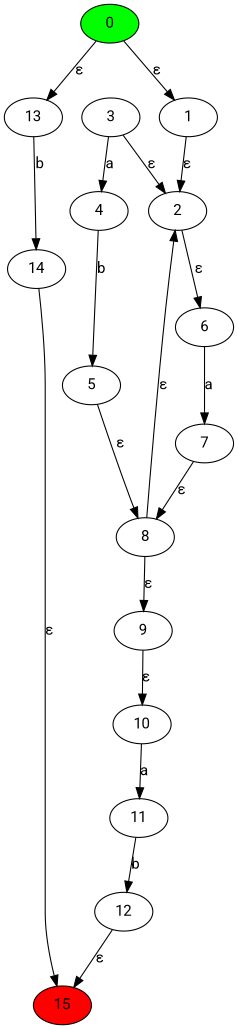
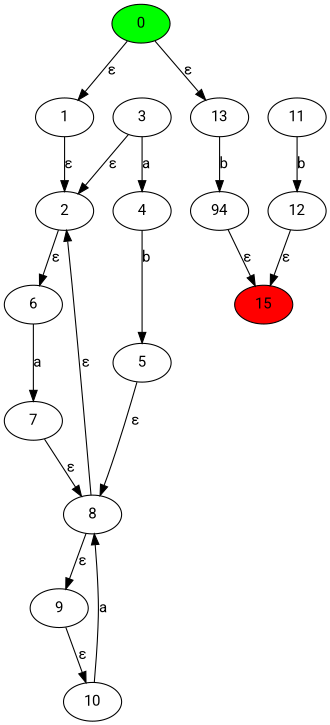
node "14": label "14" -> "94"
edge "10" -> "11": now "10" -> "8"
